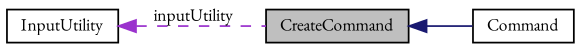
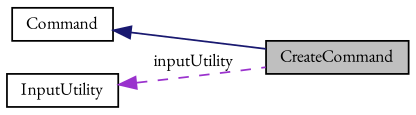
edge "Command" -> "CreateCommand": reversed
